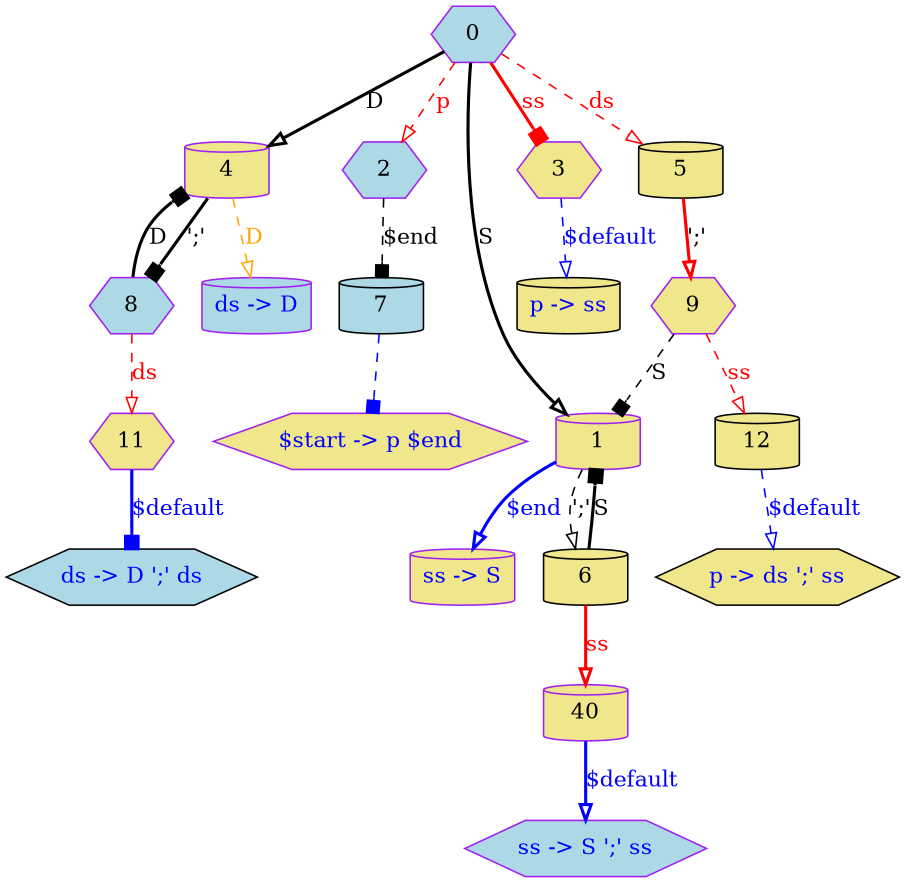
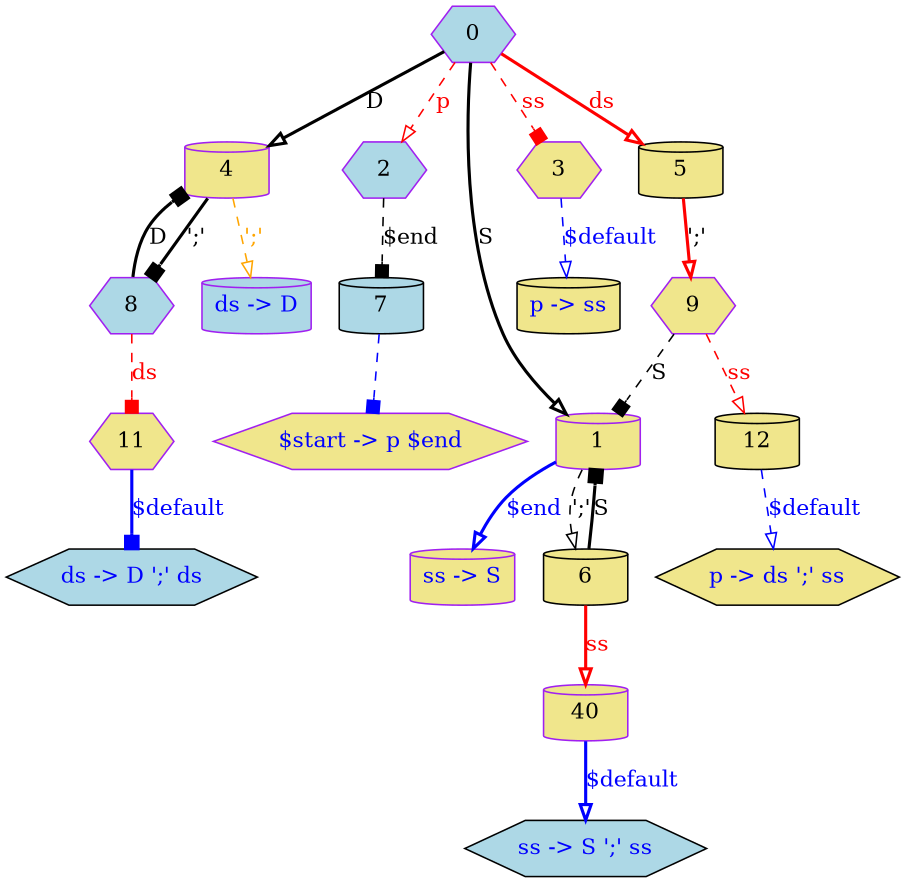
edge "0" -> "5": style dashed -> bold
edge "0" -> "3": style bold -> dashed
edge "4" -> "ds -> D": label "D" -> "';'"
edge "8" -> "11": arrowhead onormal -> box
node "ss -> S ';' ss": color purple -> black
